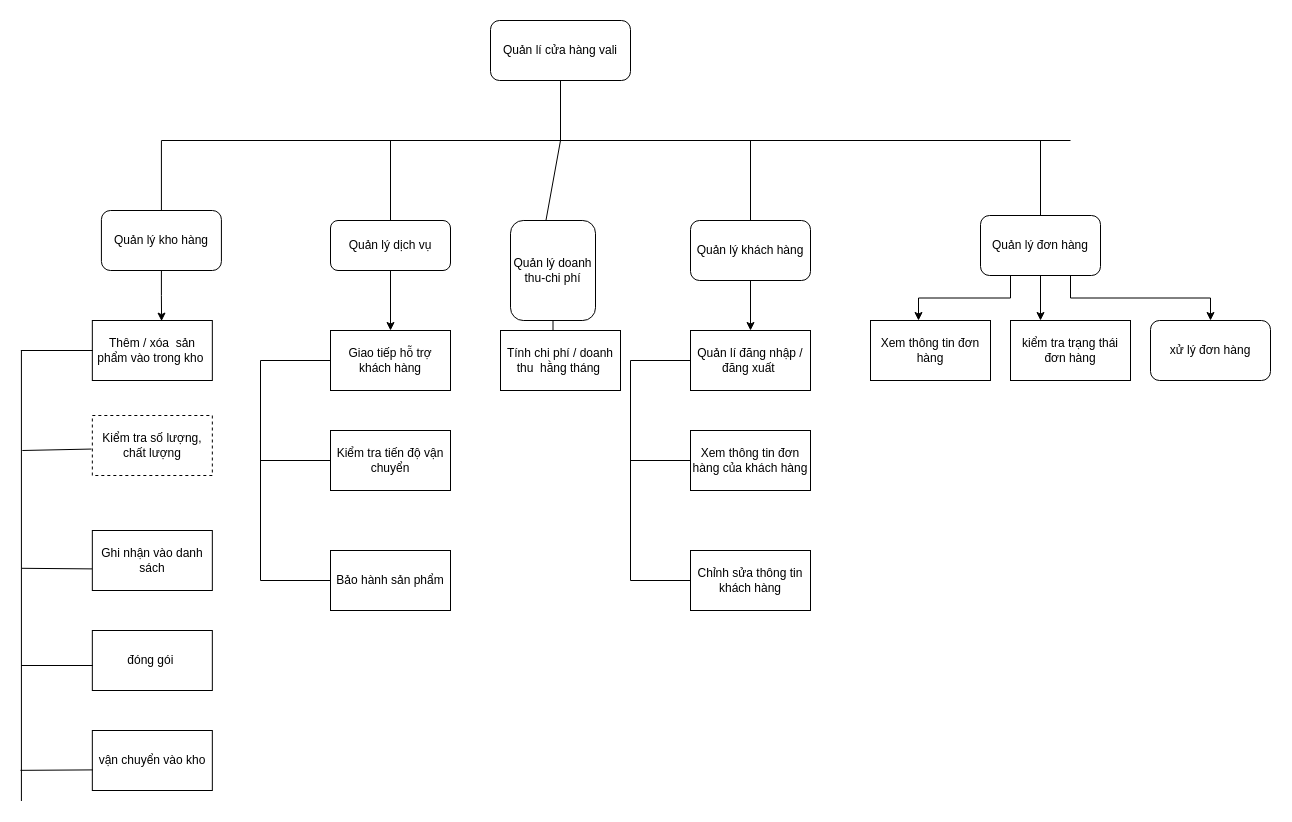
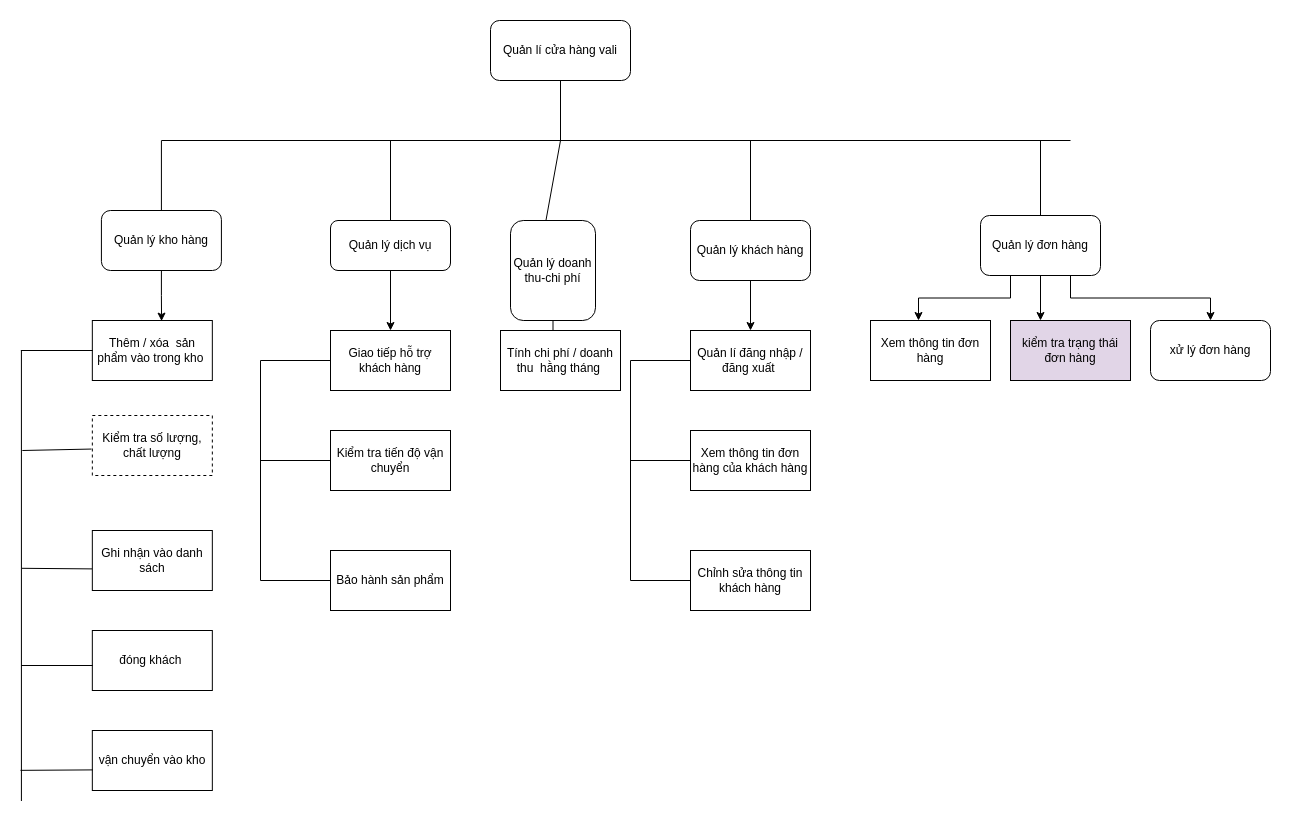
node "kiểm tra trạng thái đơn hàng": fillcolor #ffffff -> #e1d5e7
node "đóng gói": label "đóng gói" -> "đóng khách"
